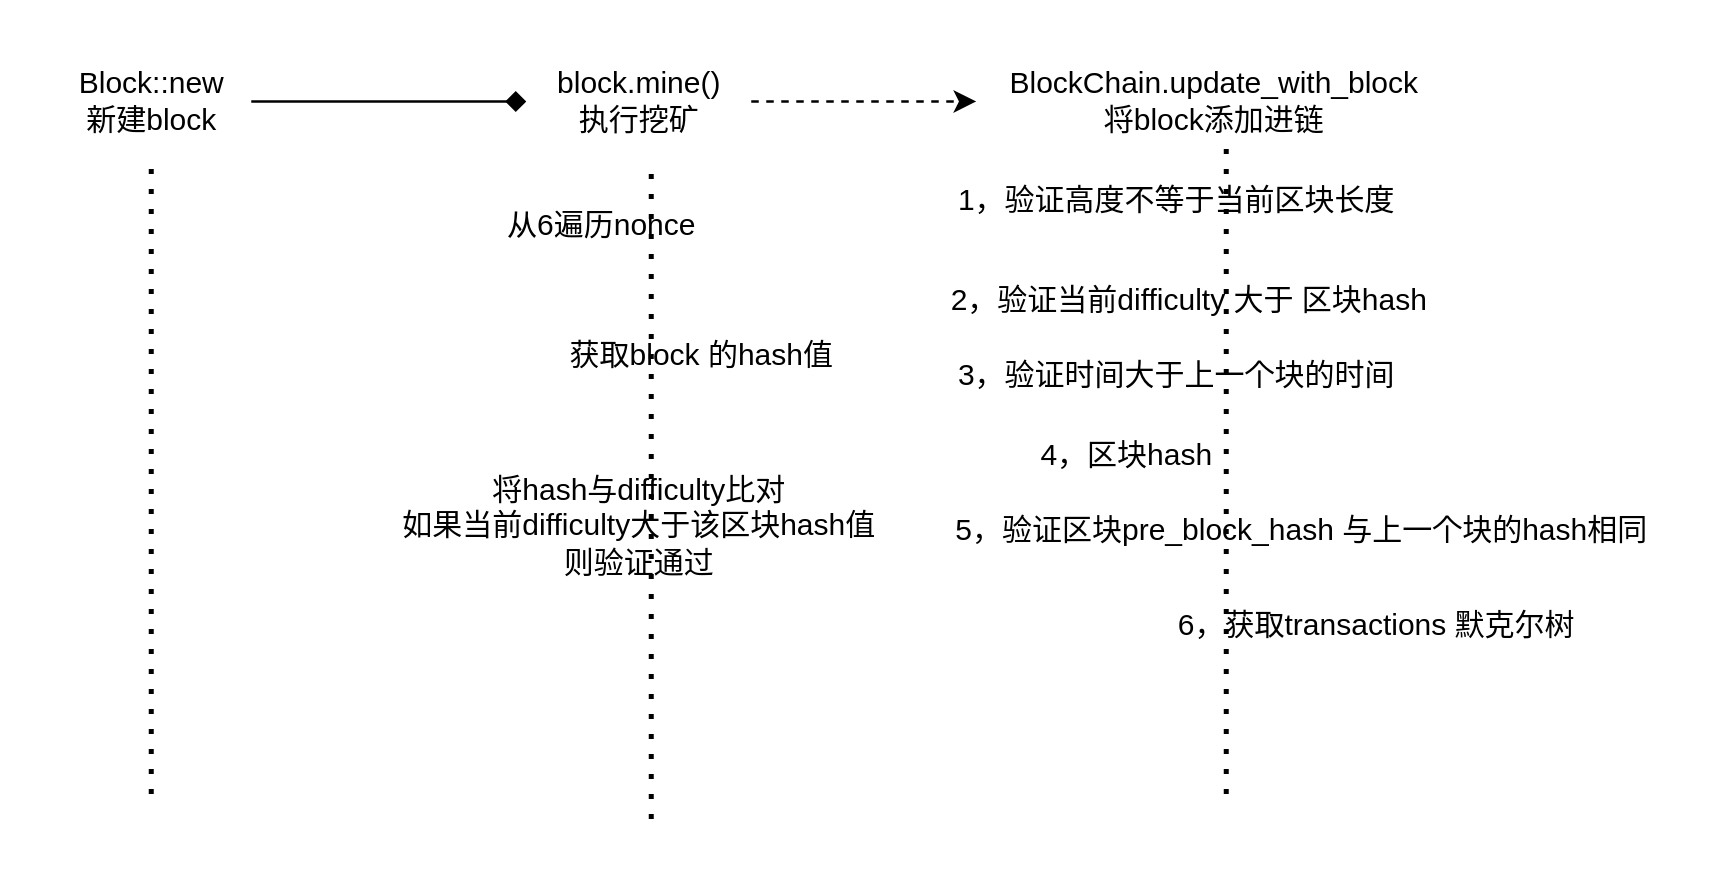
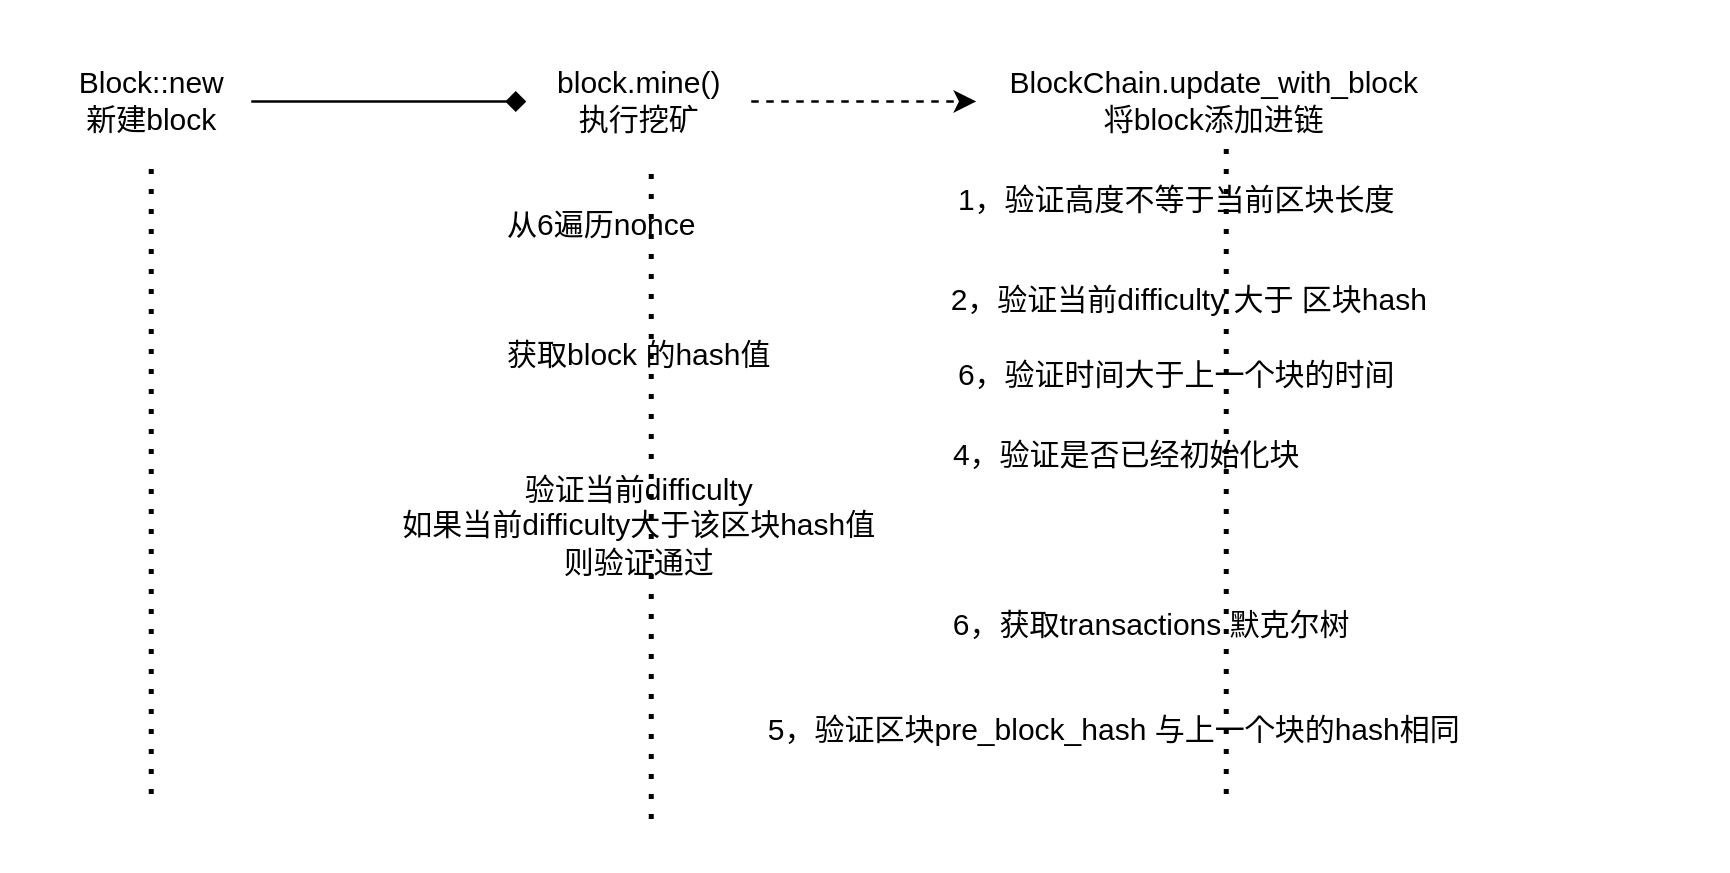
node "获取block 的hash值": moved (701, 356) -> (639, 356)
node "3，验证时间大于上一个块的时间": label "3，验证时间大于上一个块的时间" -> "6，验证时间大于上一个块的时间"
node "4，区块hash": label "4，区块hash" -> "4，验证是否已经初始化块"
node "将hash与difficulty比对 如果当前difficulty大于该区块hash值 则验证通过": label "将hash与difficulty比对 如果当前difficulty大于该区块hash值 则验证通过" -> "验证当前difficulty 如果当前difficulty大于该区块hash值 则验证通过"
node "5，验证区块pre_block_hash 与上一个块的hash相同": moved (1301, 531) -> (1114, 731)
node "6，获取transactions 默克尔树": moved (1376, 626) -> (1151, 626)
